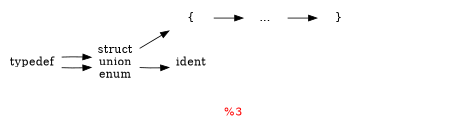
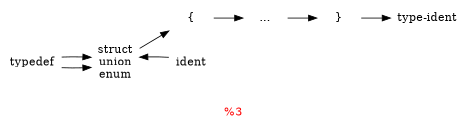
node "type-ident": added
edge "struct union enum" -> "ident": reversed
